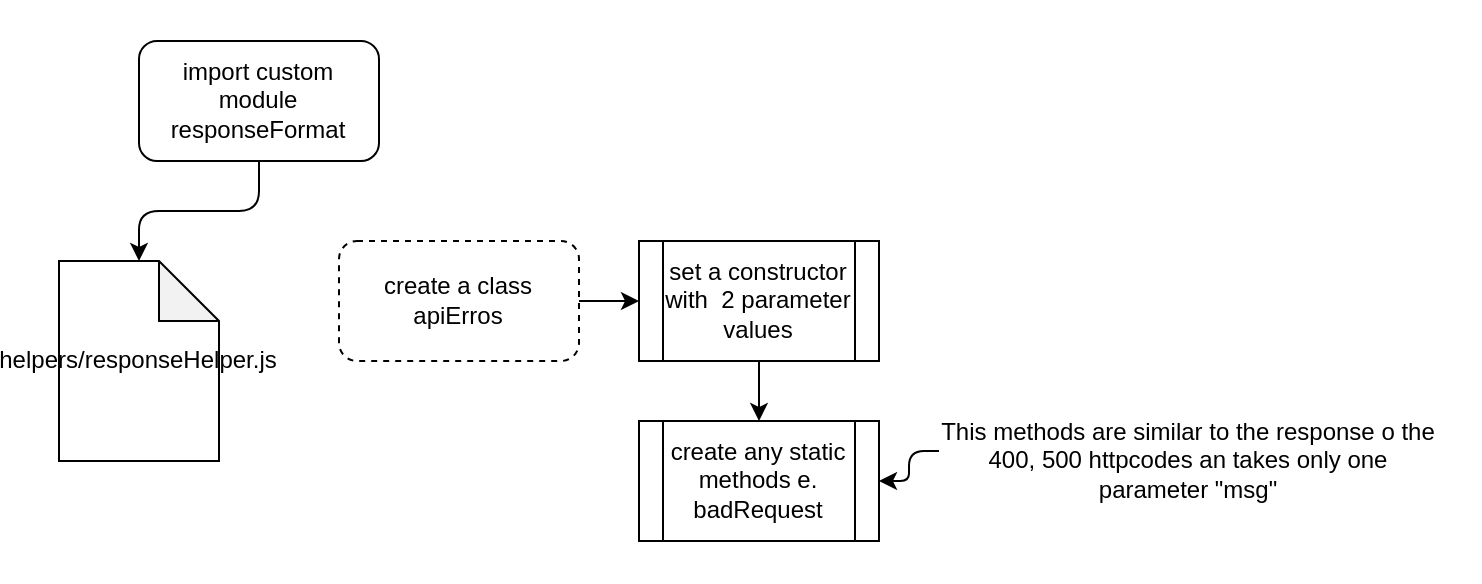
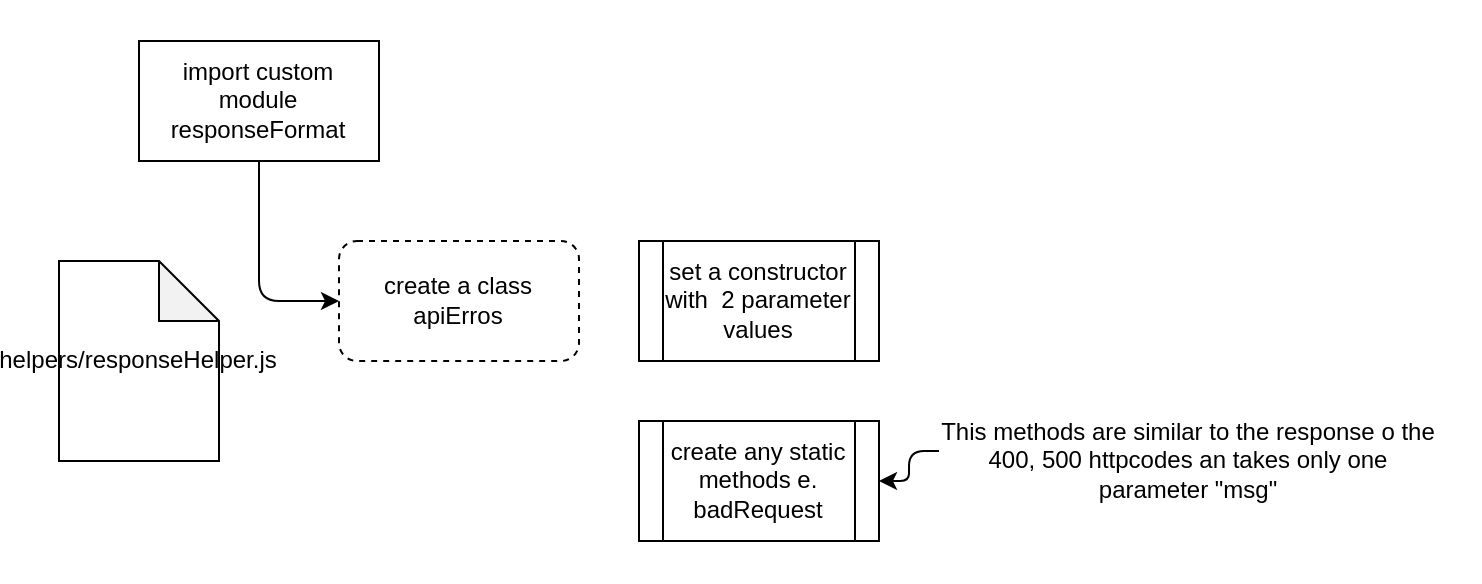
node "import custom module responseFormat": shape rounded rectangle -> rectangle
edge "import custom module responseFormat" -> "helpers/responseHelper.js": now "import custom module responseFormat" -> "create a class apiErros"
edge "create a class apiErros" -> "set a constructor with 2 parameter values": removed
edge "set a constructor with 2 parameter values" -> "create any static methods e. badRequest": removed
